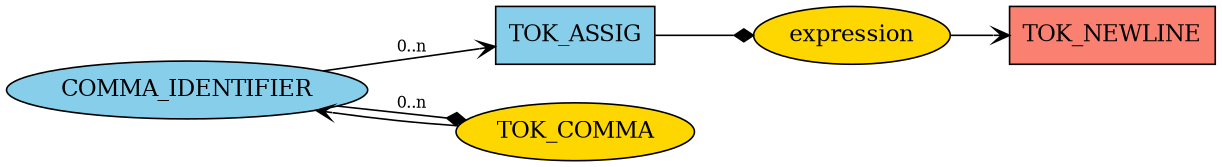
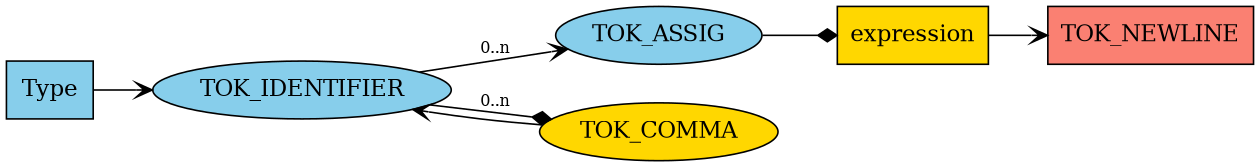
node "TOK_ASSIG": shape box -> ellipse
node "expression": shape ellipse -> box
node "Type": added
node "COMMA_IDENTIFIER": label "COMMA_IDENTIFIER" -> "TOK_IDENTIFIER"
